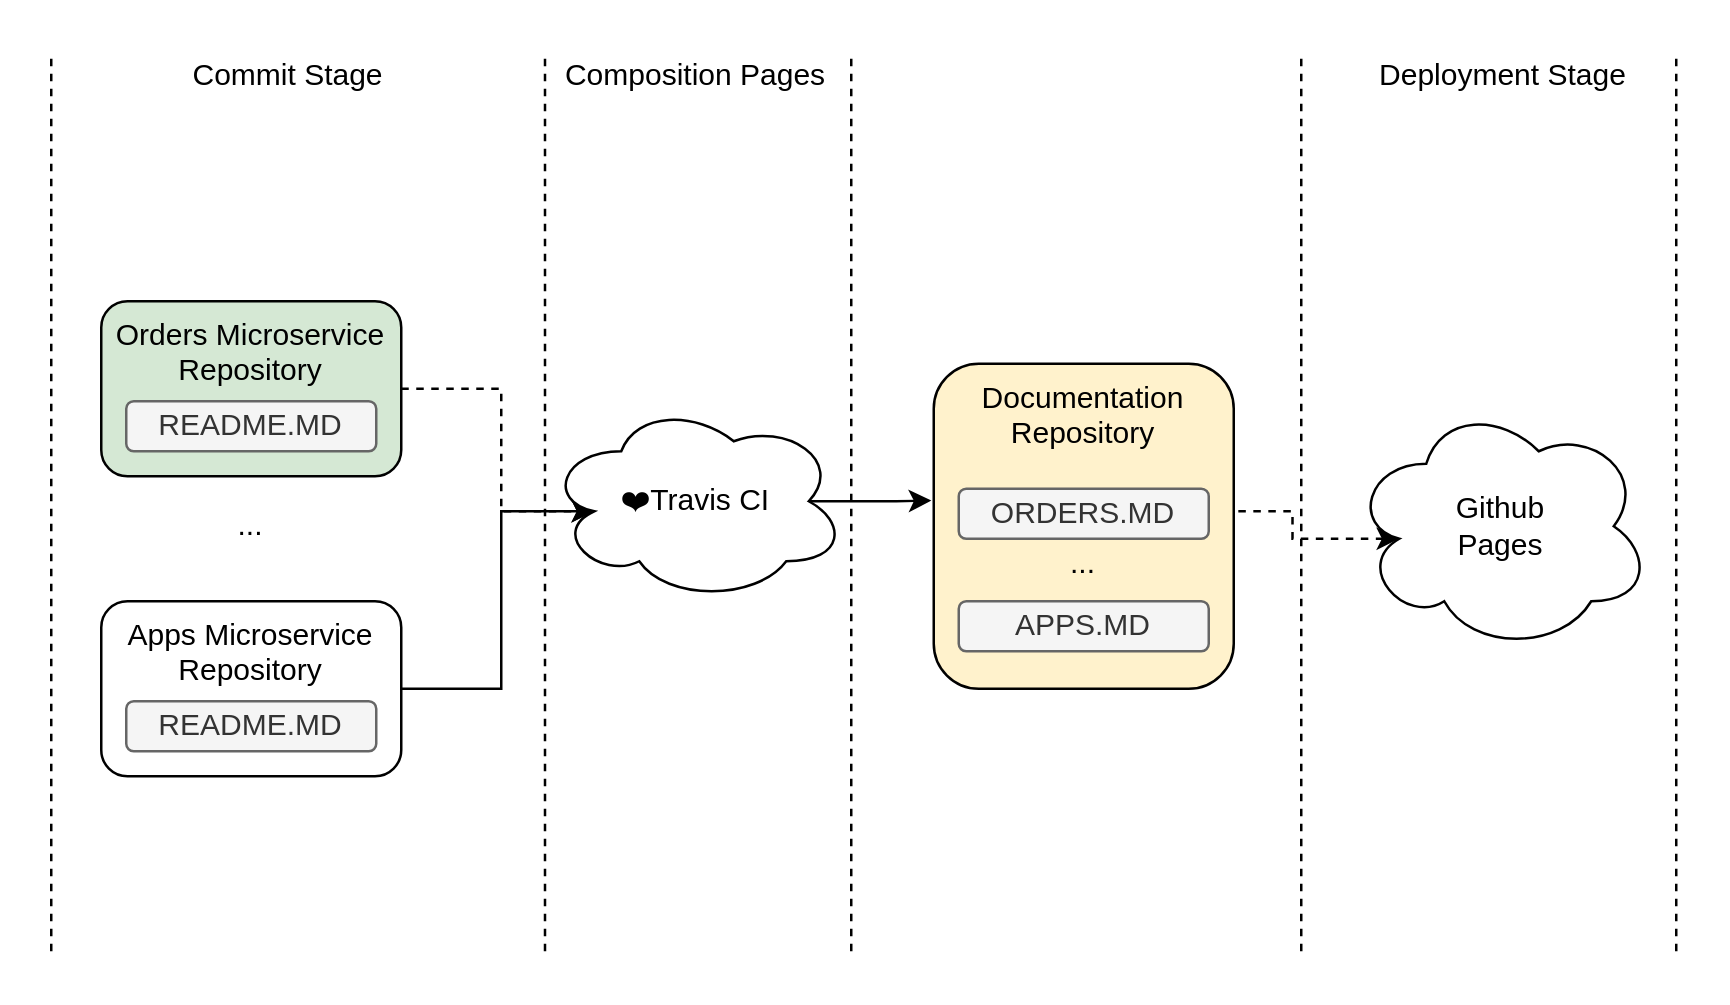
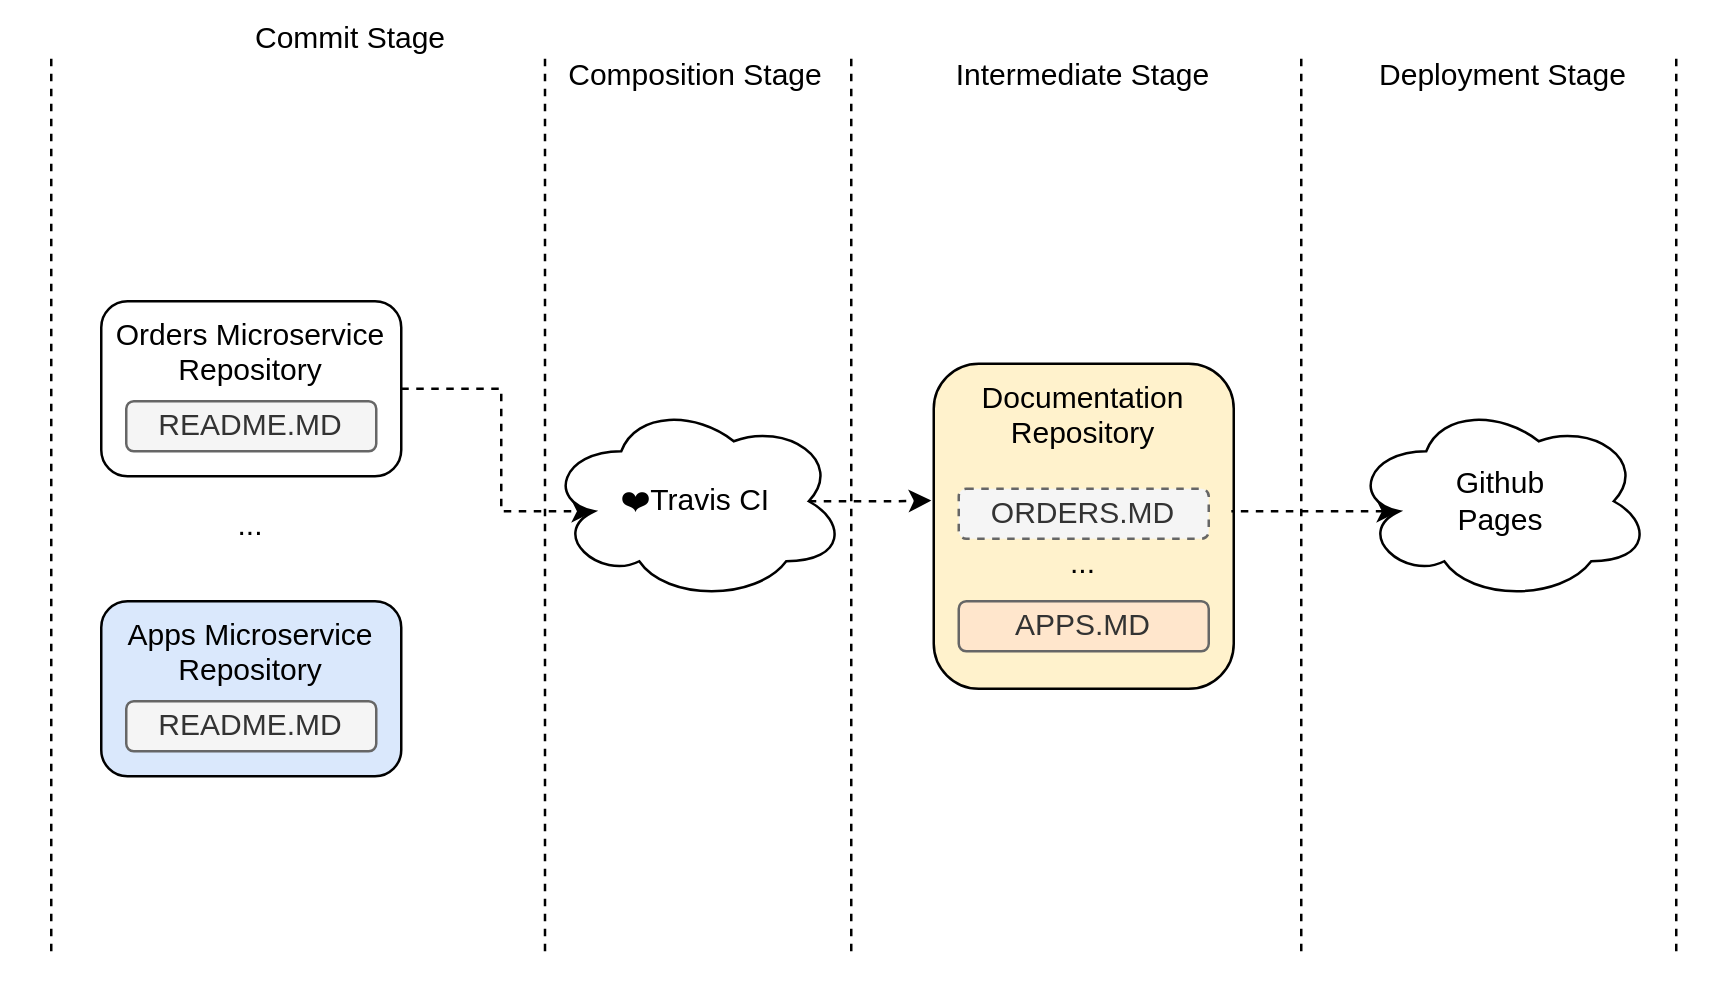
node "Commit Stage": moved (289, 76) -> (351, 39)
node "Composition Pages": label "Composition Pages" -> "Composition Stage"
node "Intermediate Stage": added
node "Orders Microservice Repository": fillcolor #d5e8d4 -> #ffffff
edge "❤️Travis CI" -> "Documentation Repository": style solid -> dashed
node "ORDERS.MD": style solid -> dashed
node "Github Pages": size 300x250 -> 300x200
node "APPS.MD": fillcolor #f5f5f5 -> #ffe6cc
edge "Apps Microservice Repository" -> "❤️Travis CI": removed
node "Apps Microservice Repository": fillcolor #ffffff -> #dae8fc
